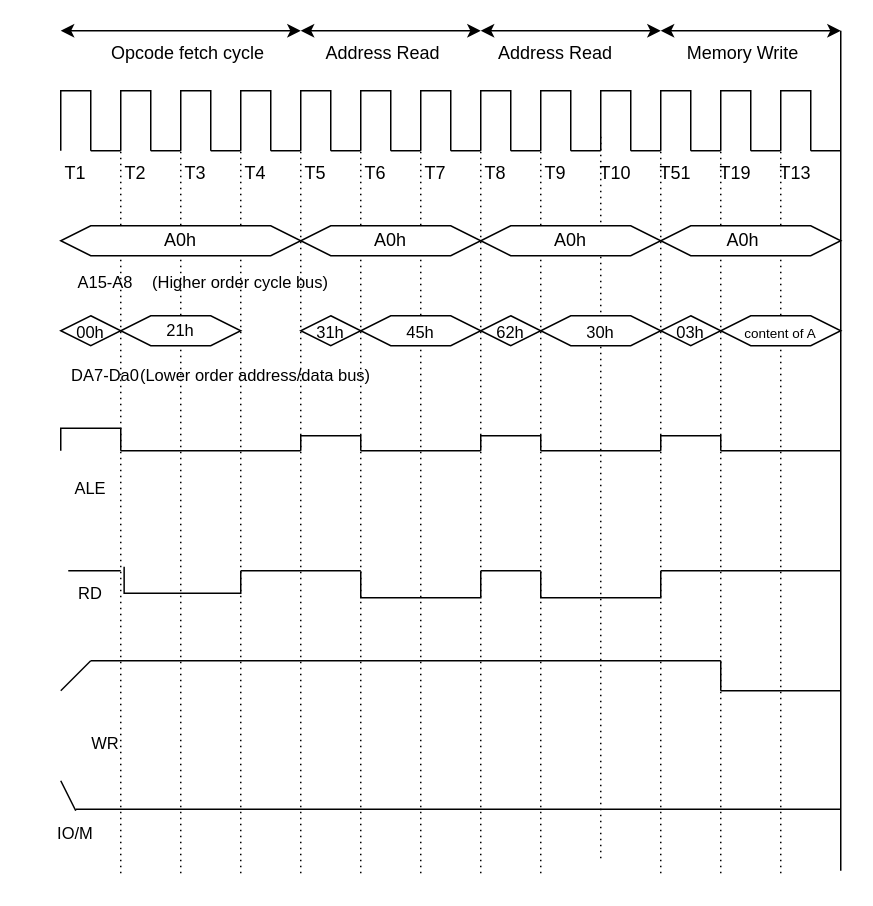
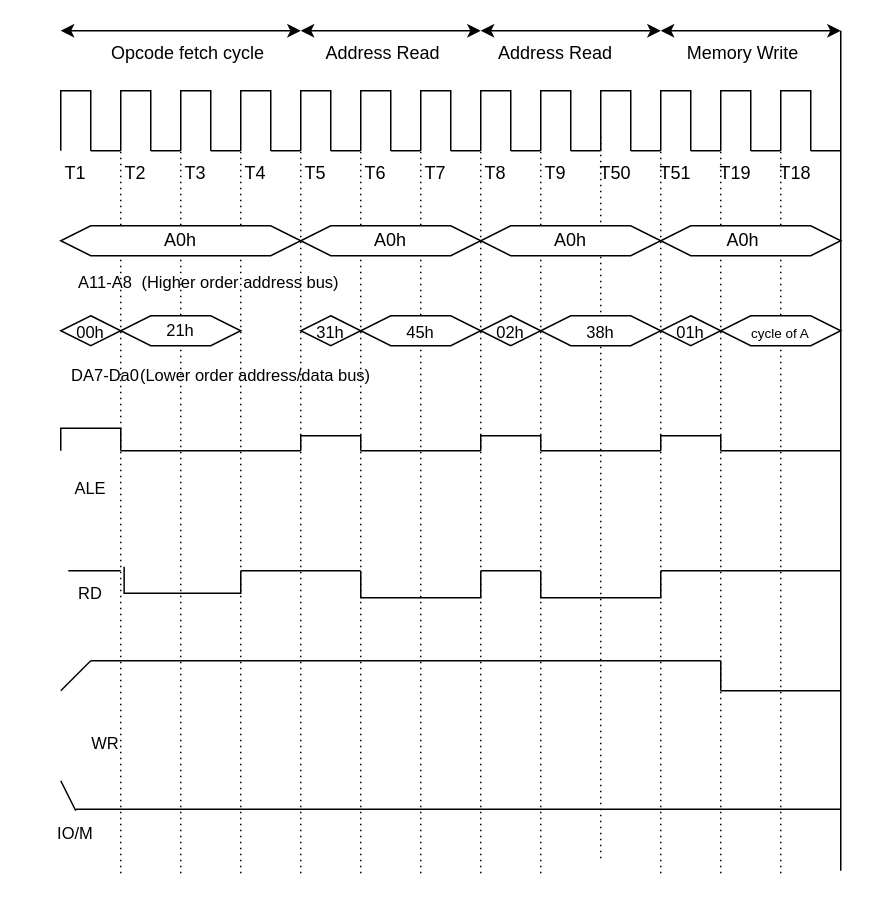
node "T10": label "T10" -> "T50"
node "T13": label "T13" -> "T18"
node "A15-A8": label "A15-A8" -> "A11-A8"
node "(Higher order cycle bus)": label "(Higher order cycle bus)" -> "(Higher order address bus)"
node "62h": label "62h" -> "02h"
node "30h": label "30h" -> "38h"
node "03h": label "03h" -> "01h"
node "content of A": label "content of A" -> "cycle of A"
